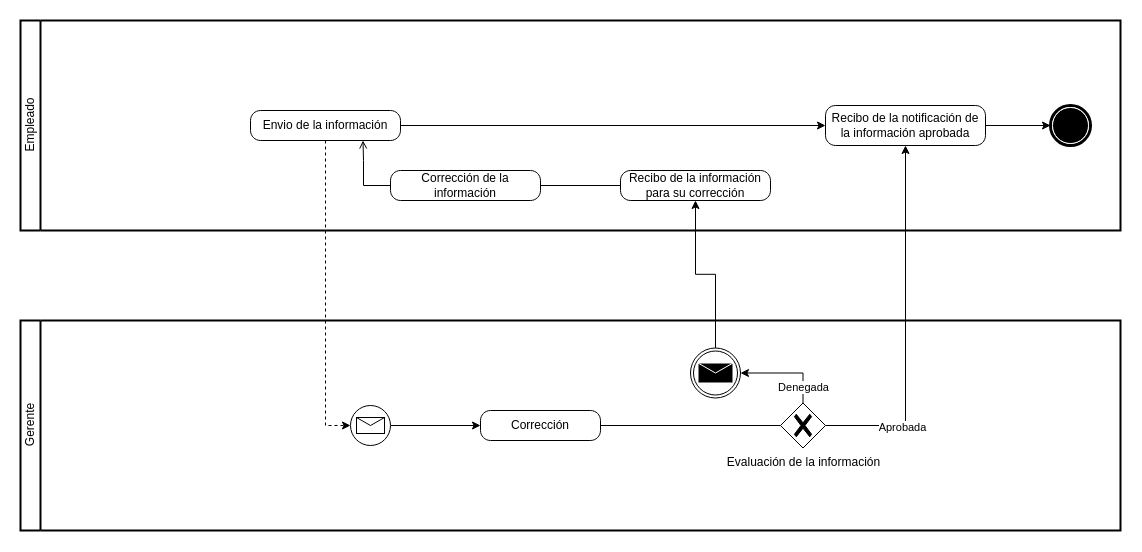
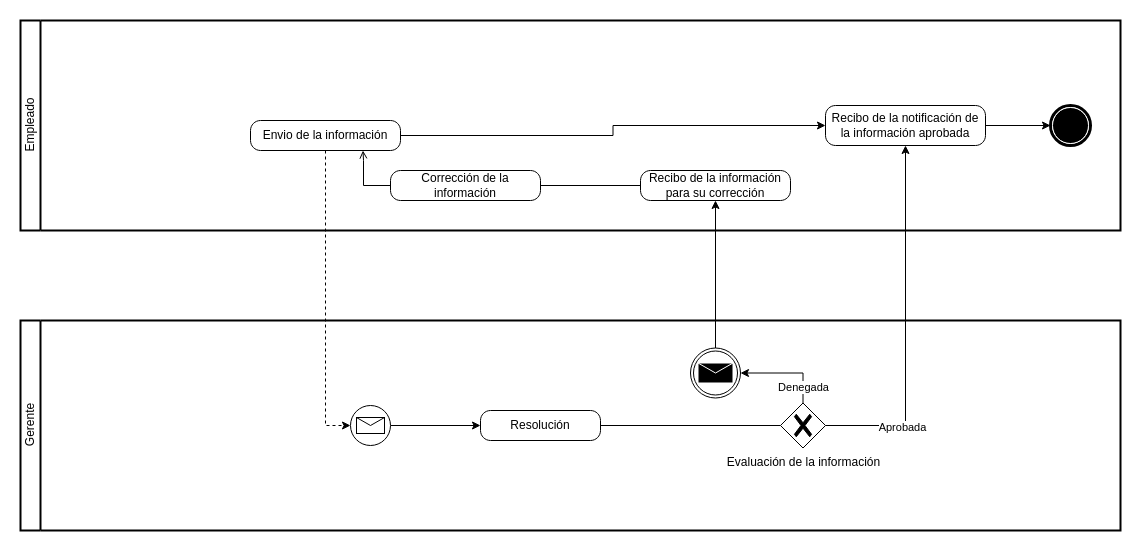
node "Envio de la información": moved (326, 126) -> (326, 136)
node "Recibo de la información para su corrección": moved (696, 186) -> (716, 186)
node "Corrección": label "Corrección" -> "Resolución"
